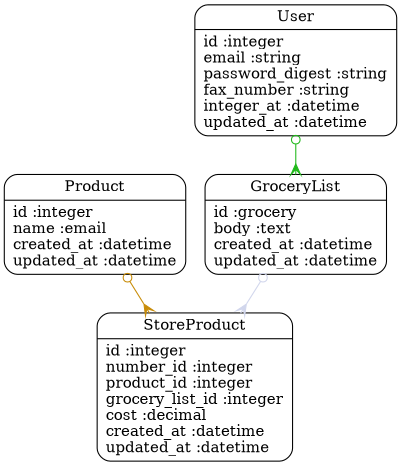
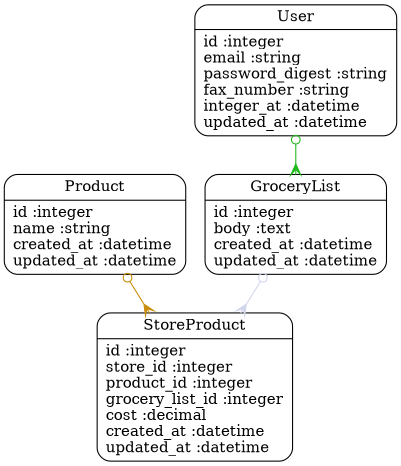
node "GroceryList": text "id :grocery" -> "id :integer"
node "Product": text "name :email" -> "name :string"
node "StoreProduct": text "number_id :integer" -> "store_id :integer"
